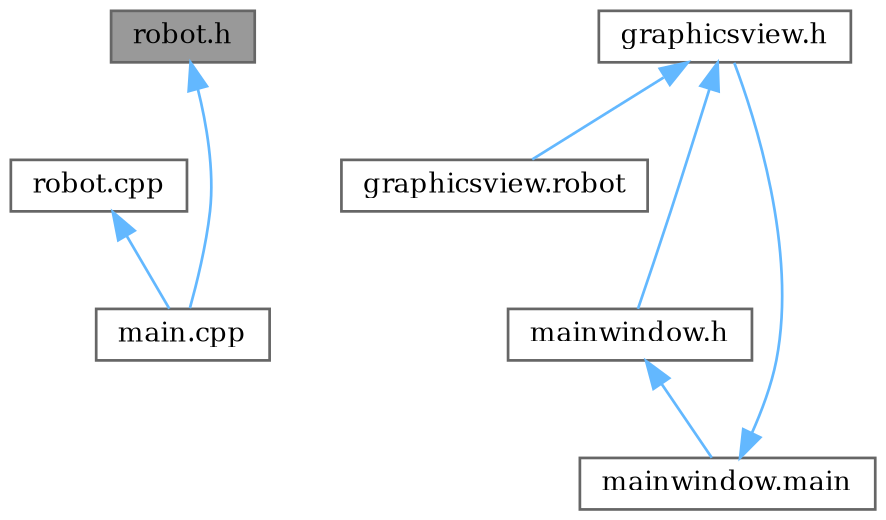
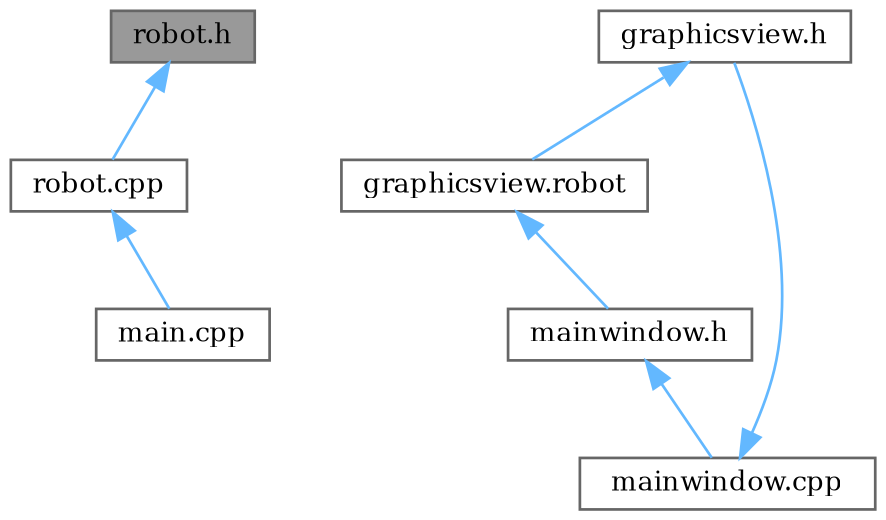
edge "main.cpp" -> "robot.h": now "robot.cpp" -> "robot.h"
edge "mainwindow.h" -> "graphicsview.h": now "mainwindow.h" -> "graphicsview.robot"
node "mainwindow.main": label "mainwindow.main" -> "mainwindow.cpp"
